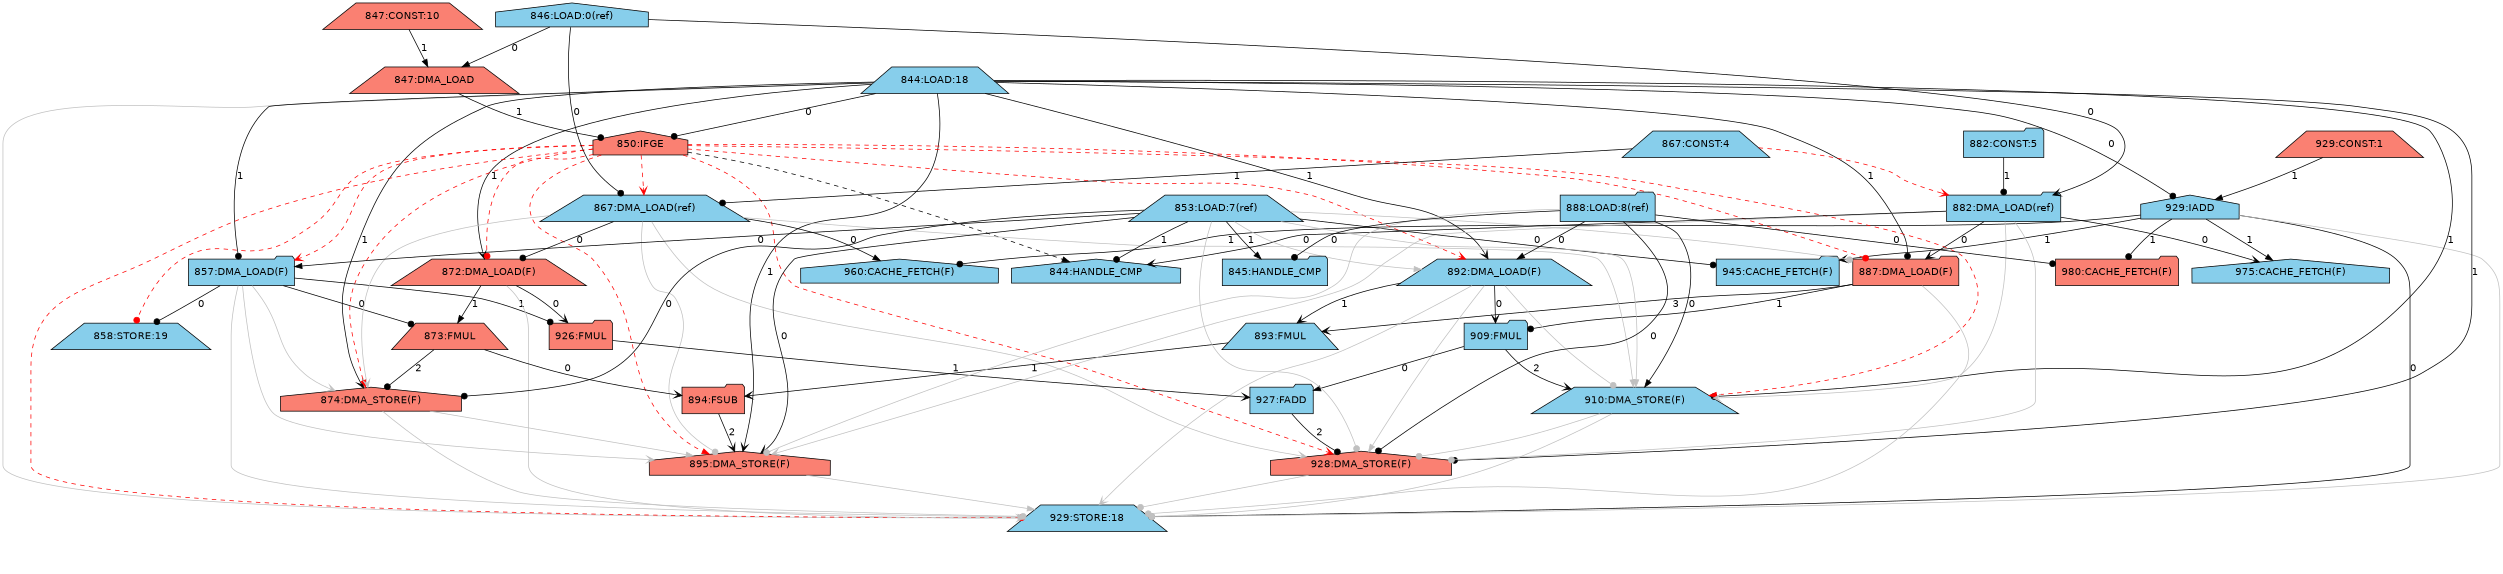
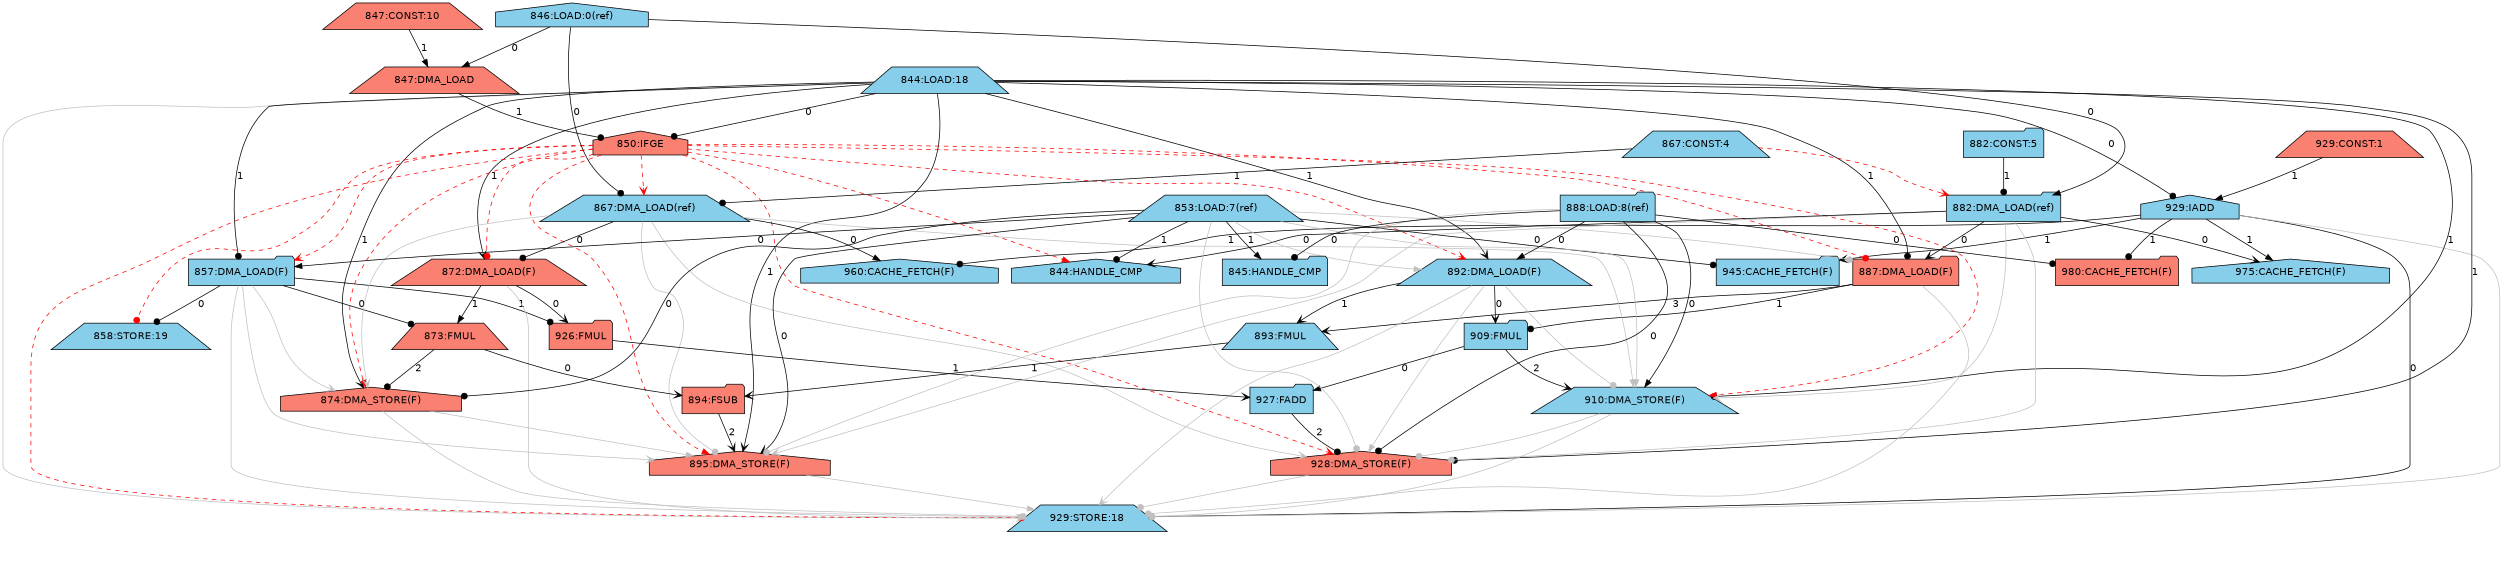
edge "846:LOAD:0(ref)" -> "882:DMA_LOAD(ref)": arrowhead vee -> normal
edge "850:IFGE" -> "844:HANDLE_CMP": color black -> red
